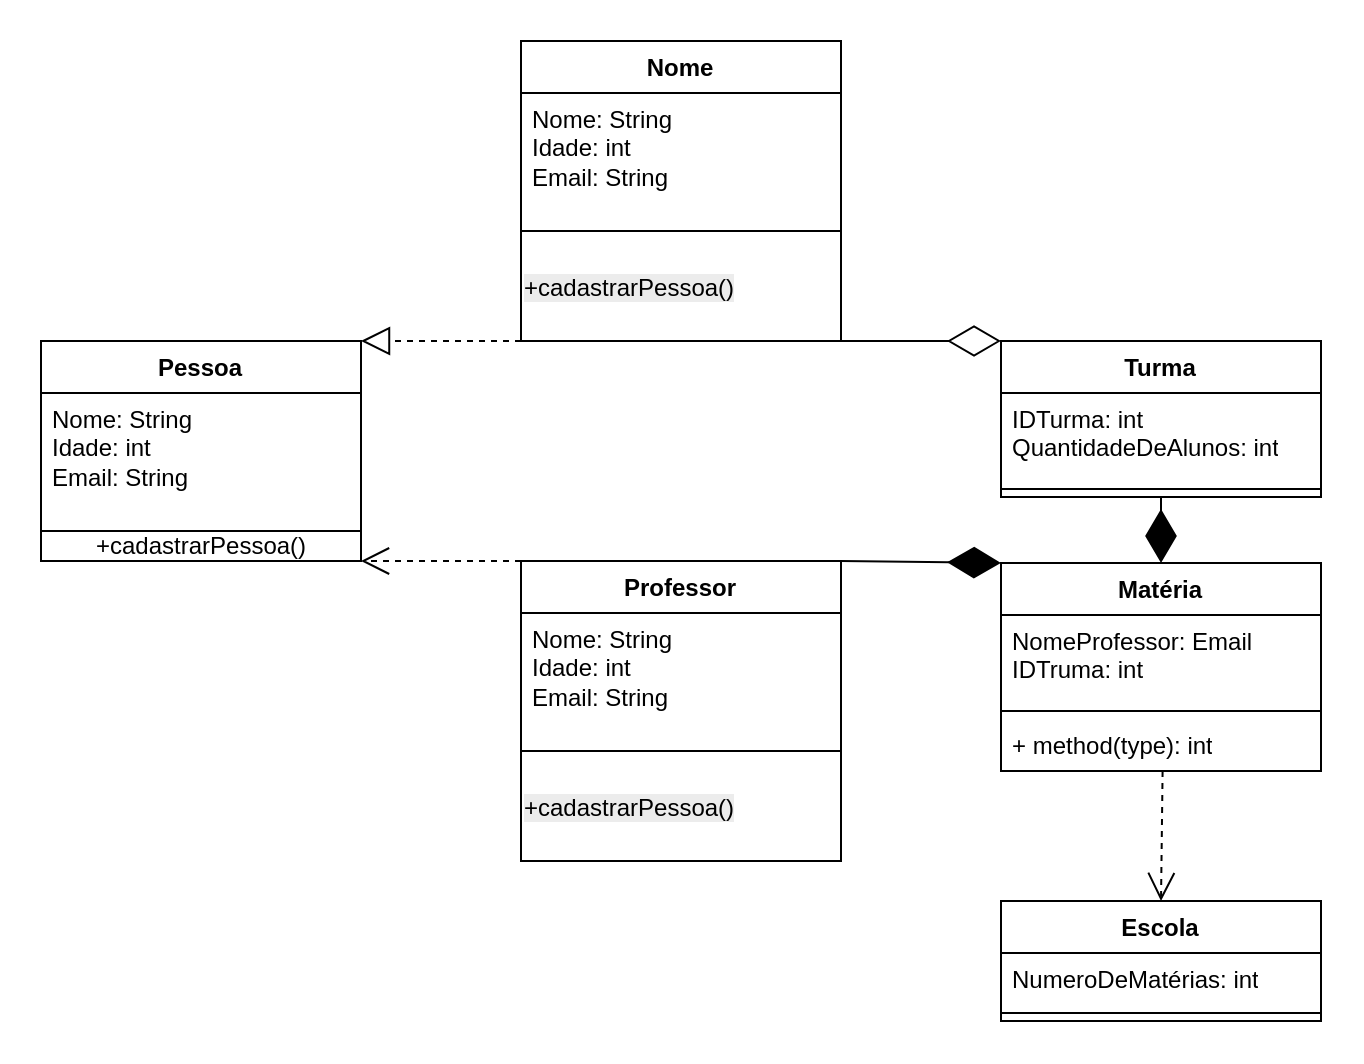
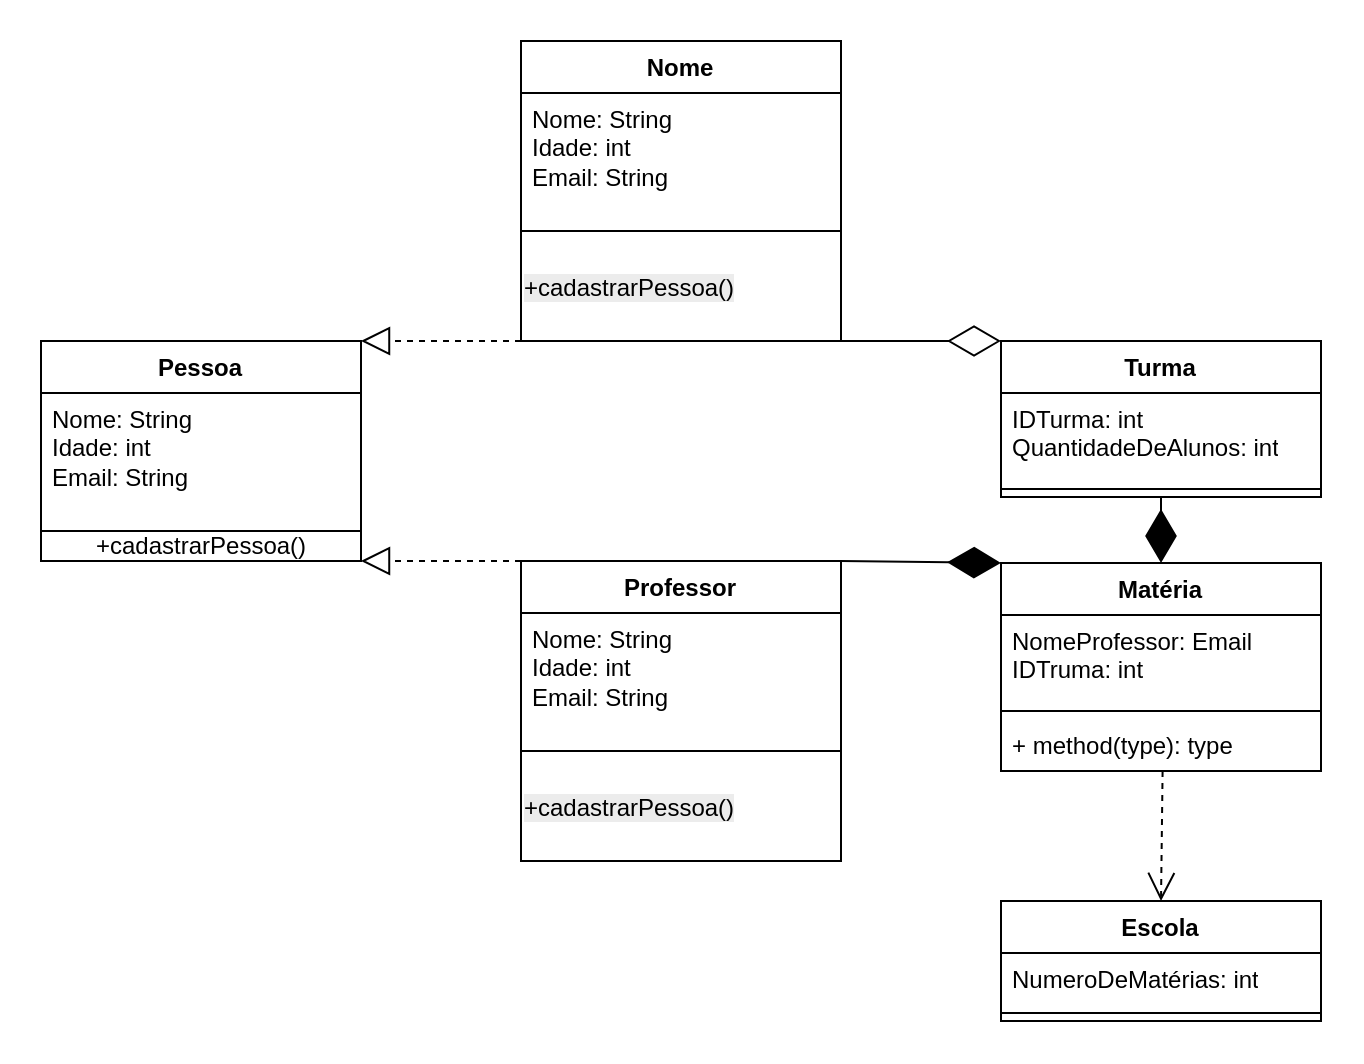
edge "Professor" -> "Pessoa": arrowhead open -> block
node "+ method(type): int": label "+ method(type): int" -> "+ method(type): type"
